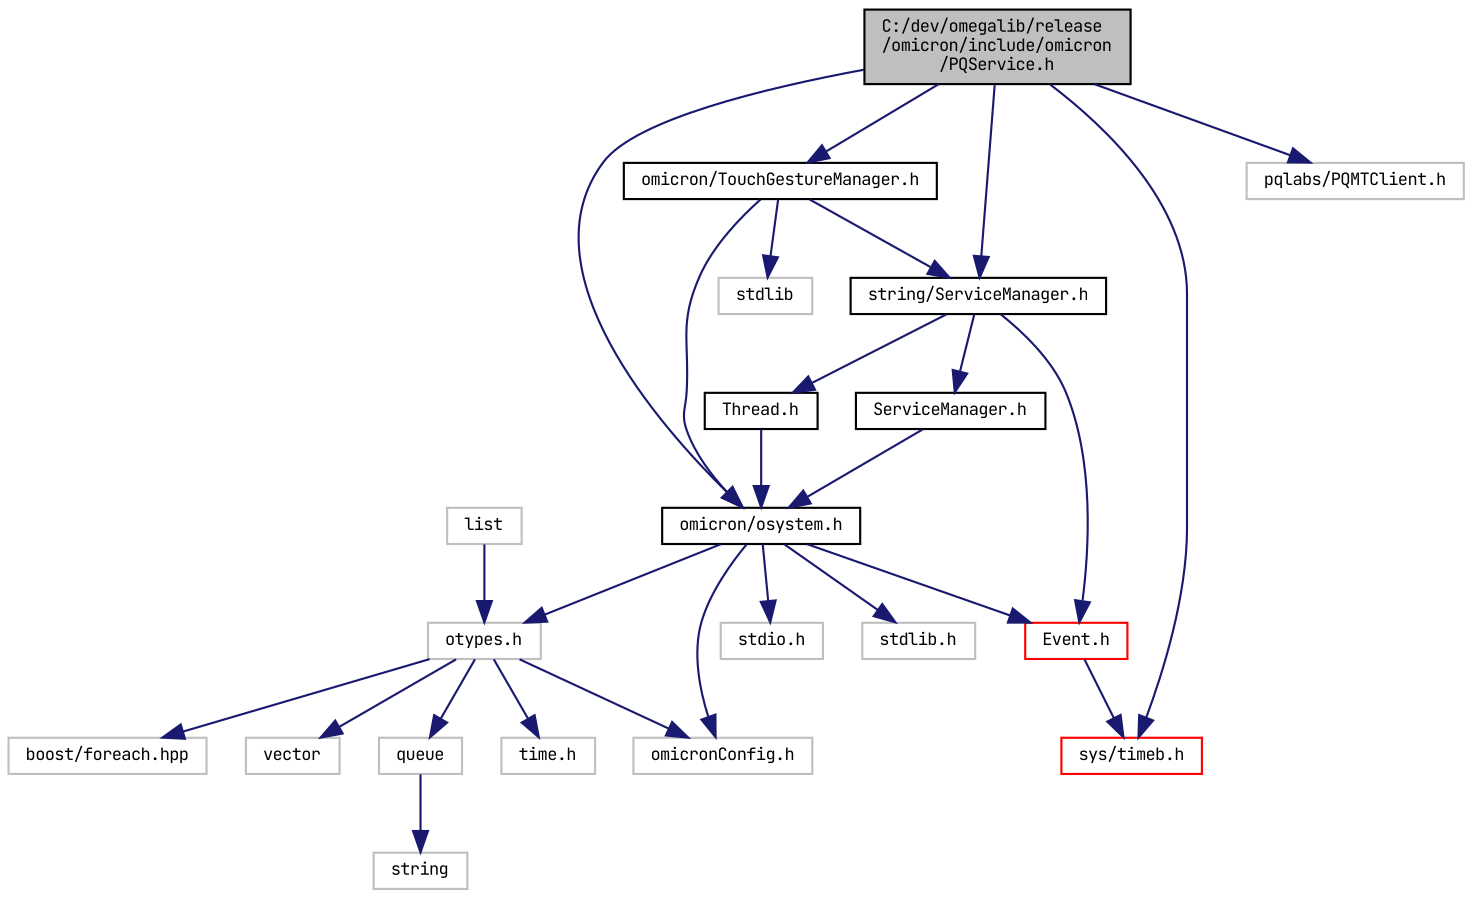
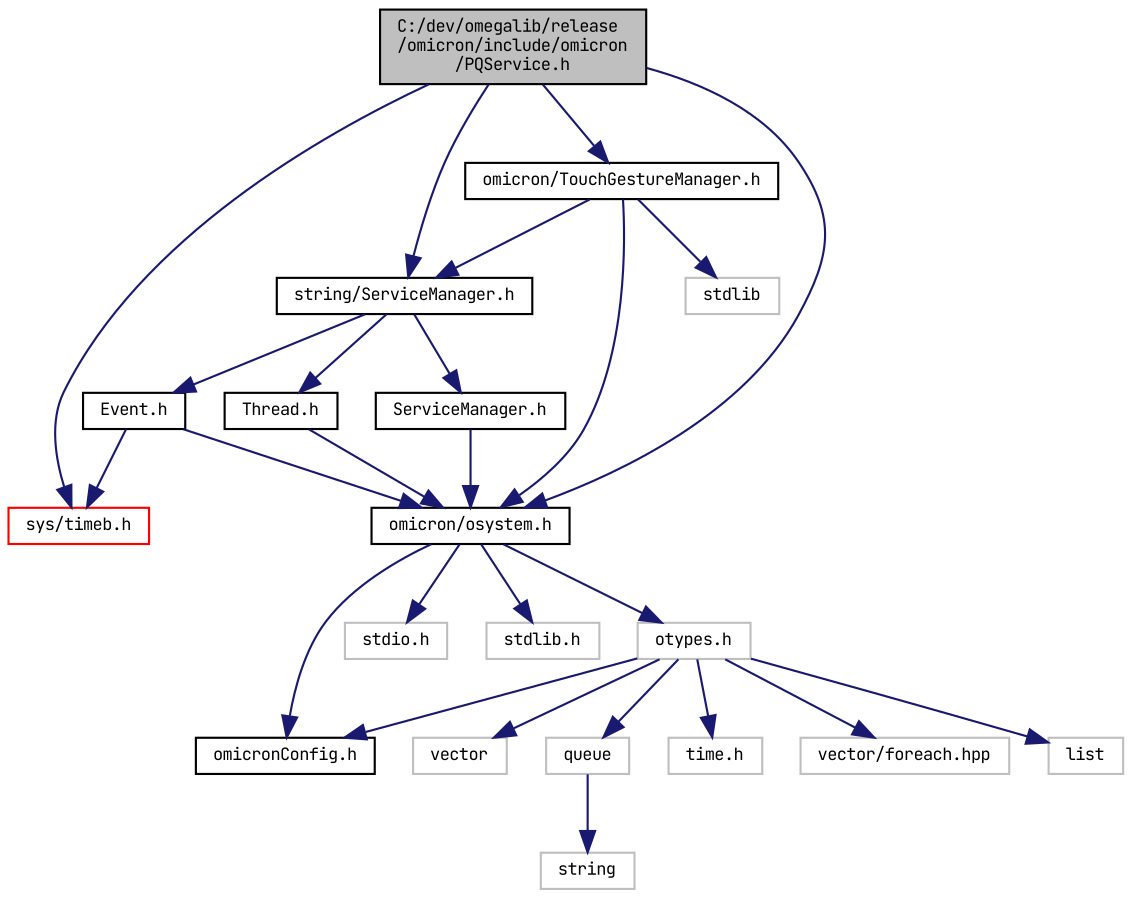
node "pqlabs/PQMTClient.h": removed
edge "list" -> "otypes.h": reversed
edge "omicron/osystem.h" -> "Event.h": reversed
node "Event.h": color red -> black
node "boost/foreach.hpp": label "boost/foreach.hpp" -> "vector/foreach.hpp"
node "omicronConfig.h": color grey75 -> black
